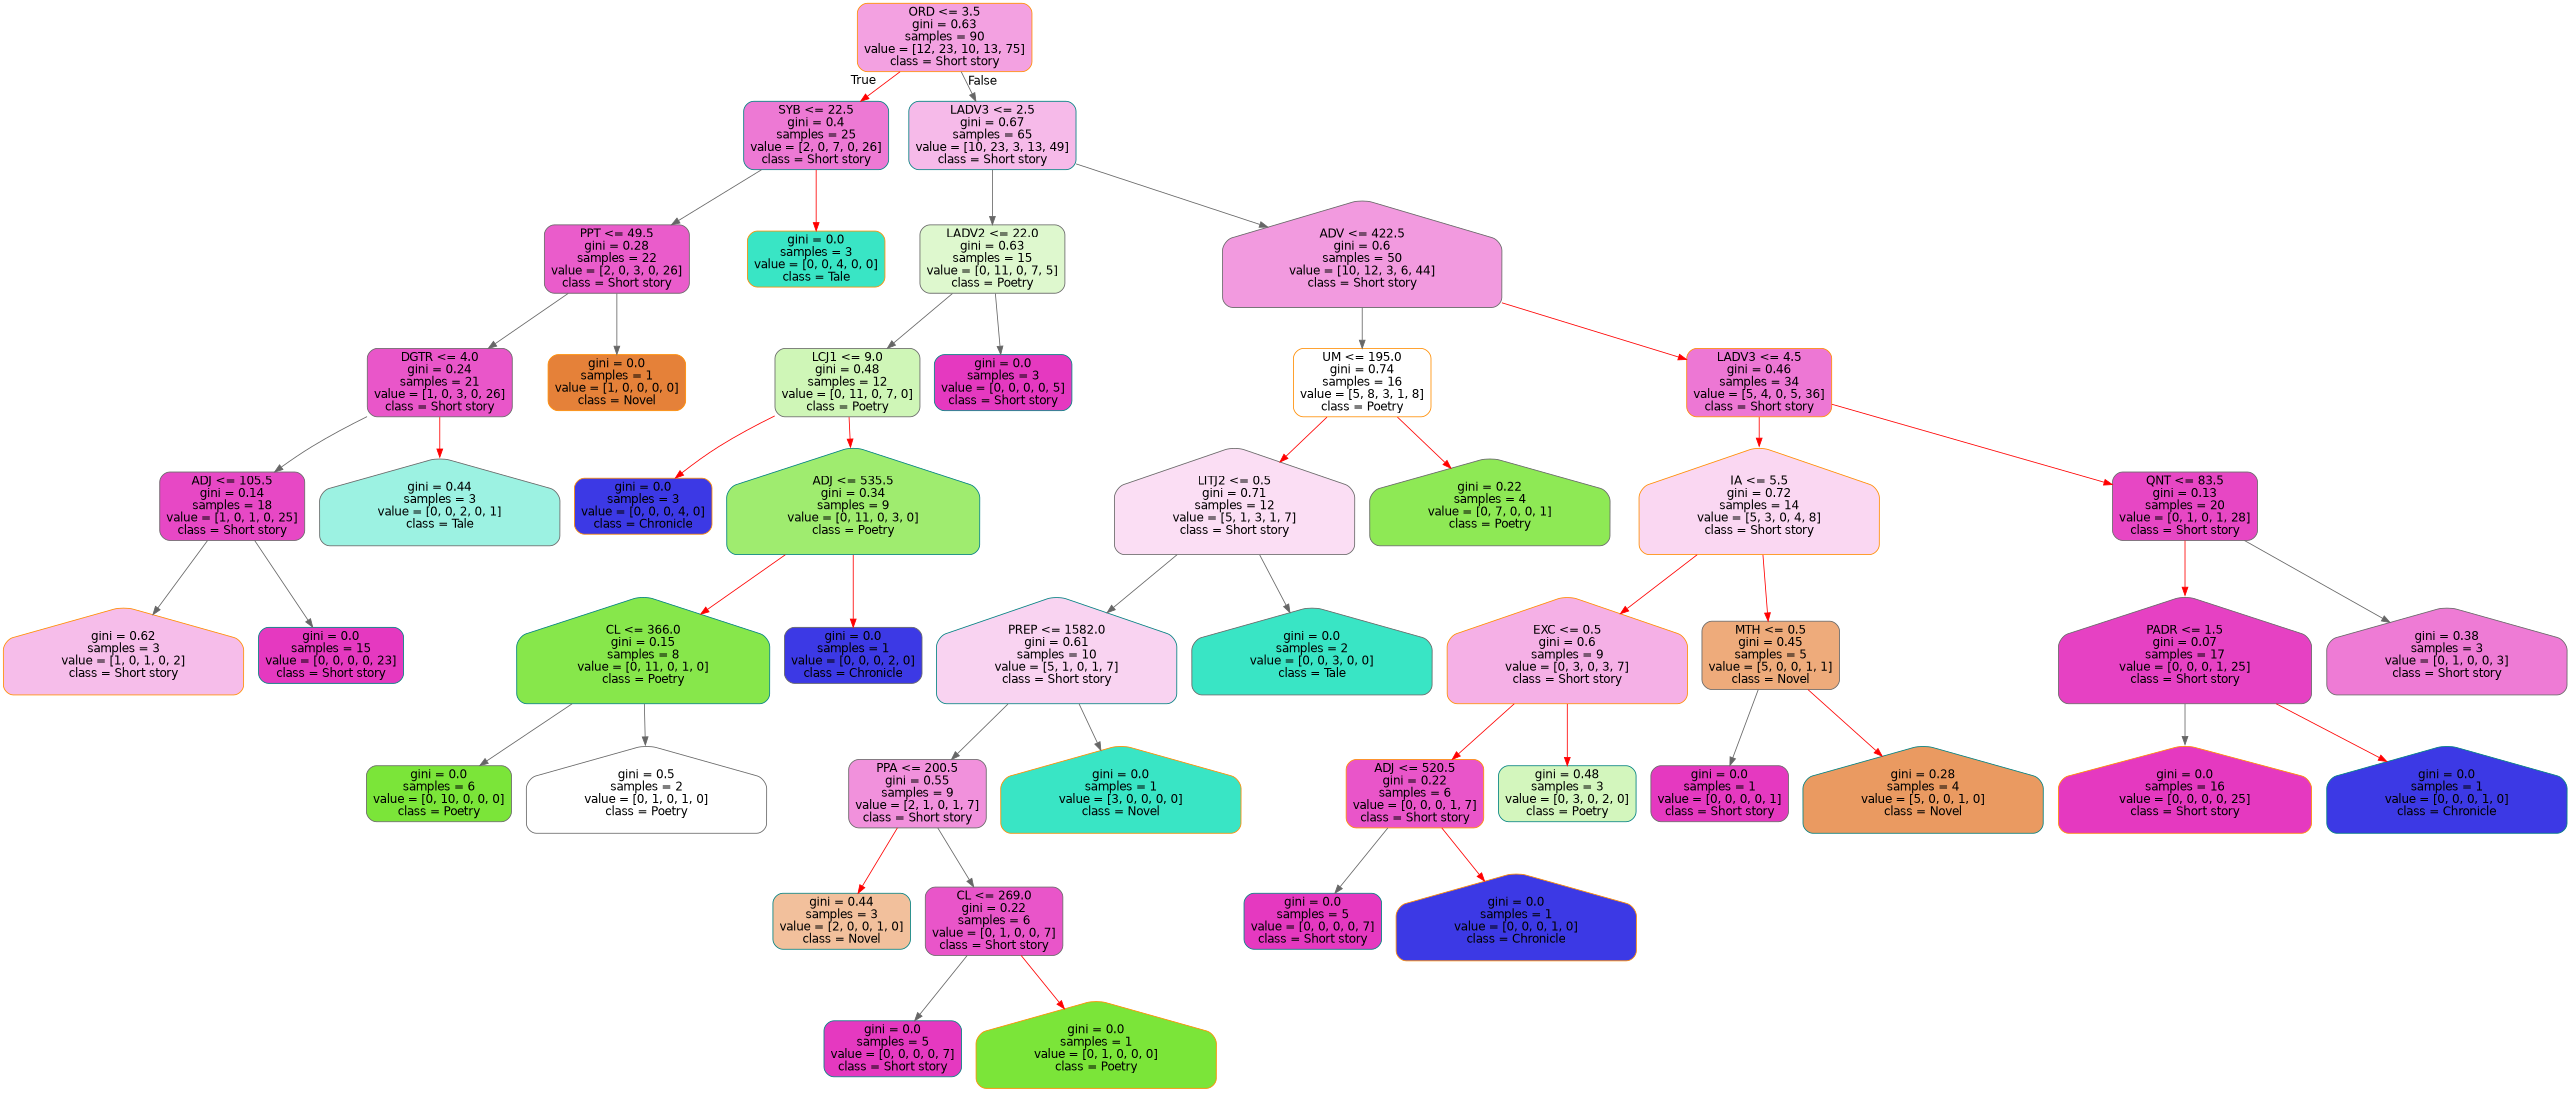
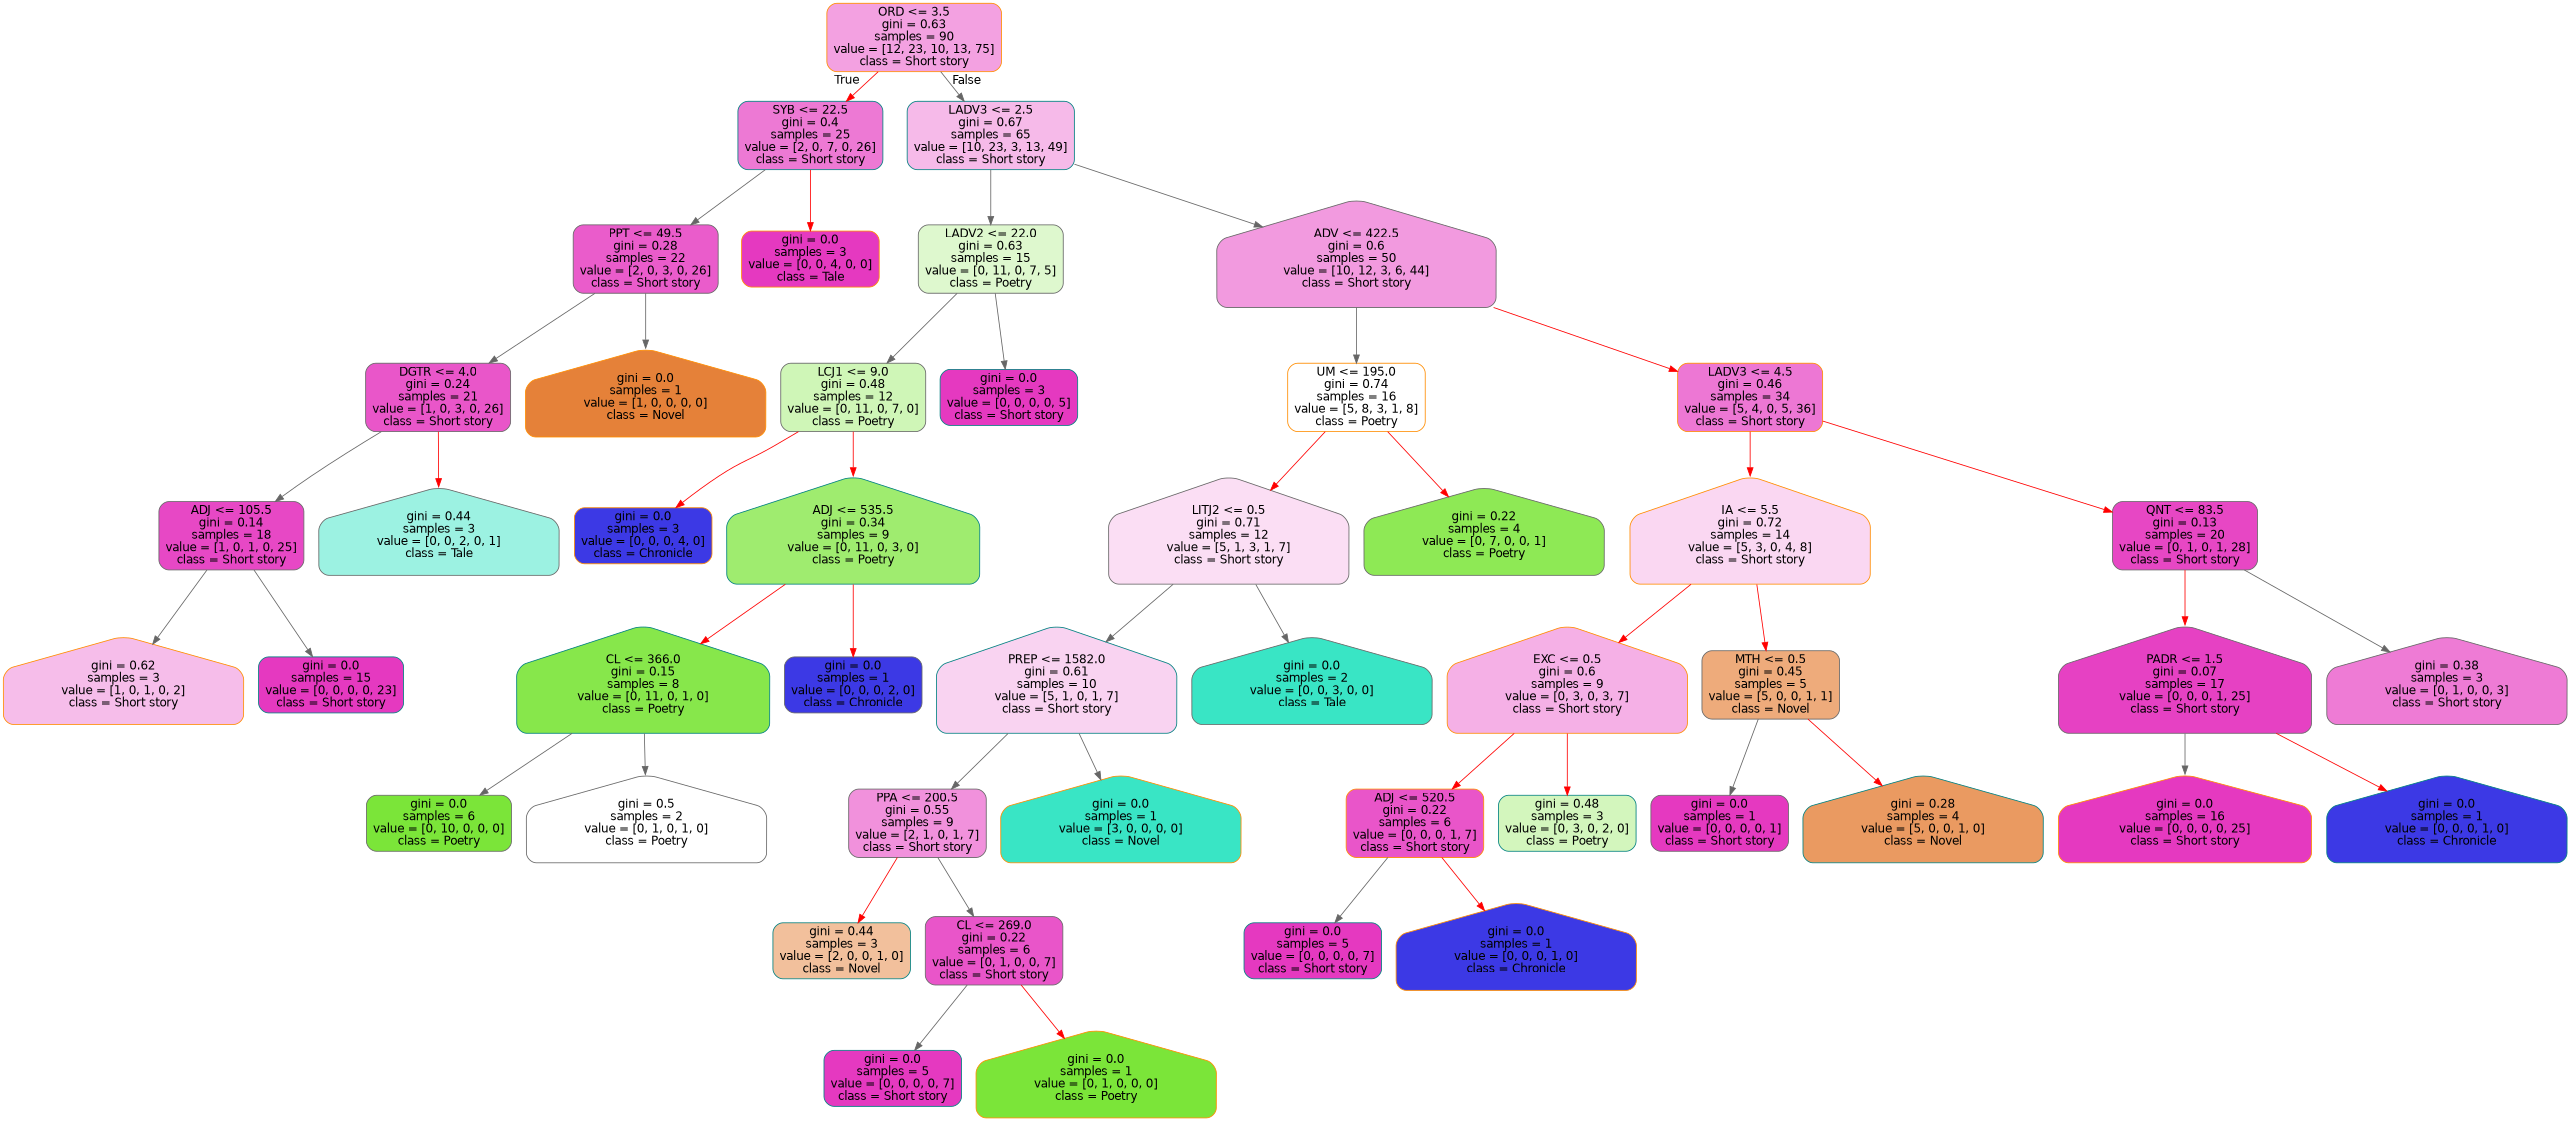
node "gini = 0.0 samples = 3 value = [0, 0, 4, 0, 0] class = Tale": fillcolor #39e5c5 -> #e539c0
node "gini = 0.0 samples = 1 value = [1, 0, 0, 0, 0] class = Novel": shape box -> house
